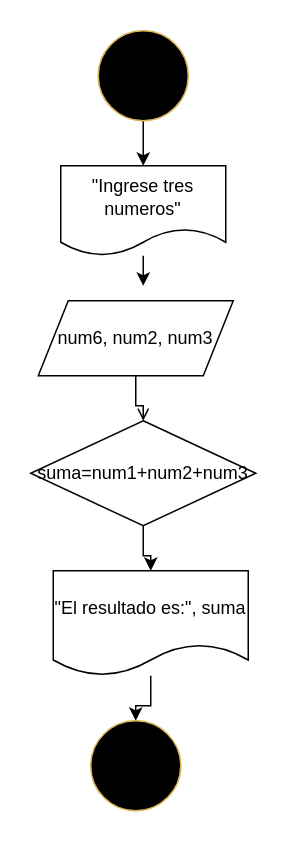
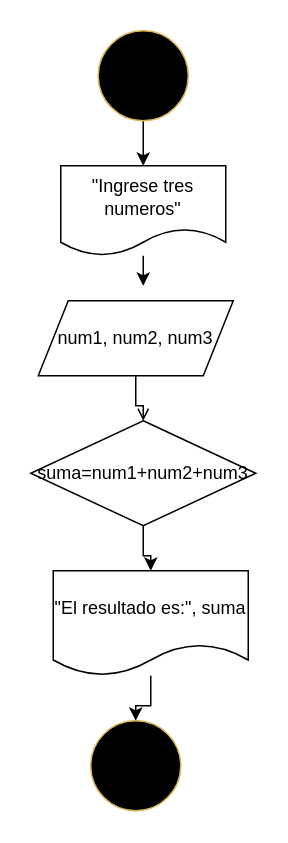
node "num6, num2, num3": label "num6, num2, num3" -> "num1, num2, num3"
